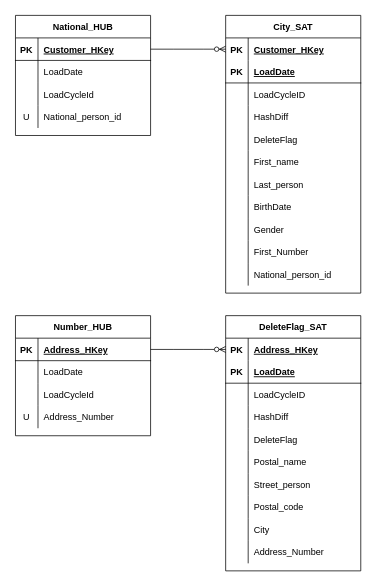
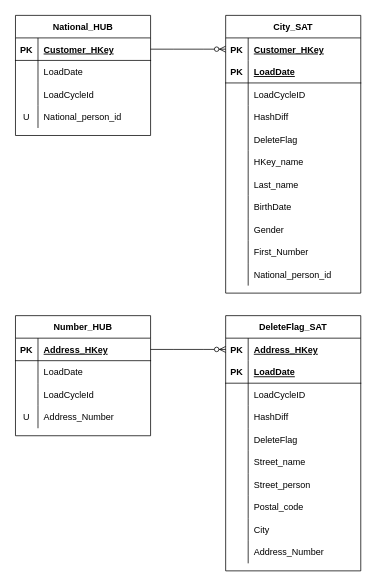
node "First_name": label "First_name" -> "HKey_name"
node "Last_person": label "Last_person" -> "Last_name"
node "Postal_name": label "Postal_name" -> "Street_name"
